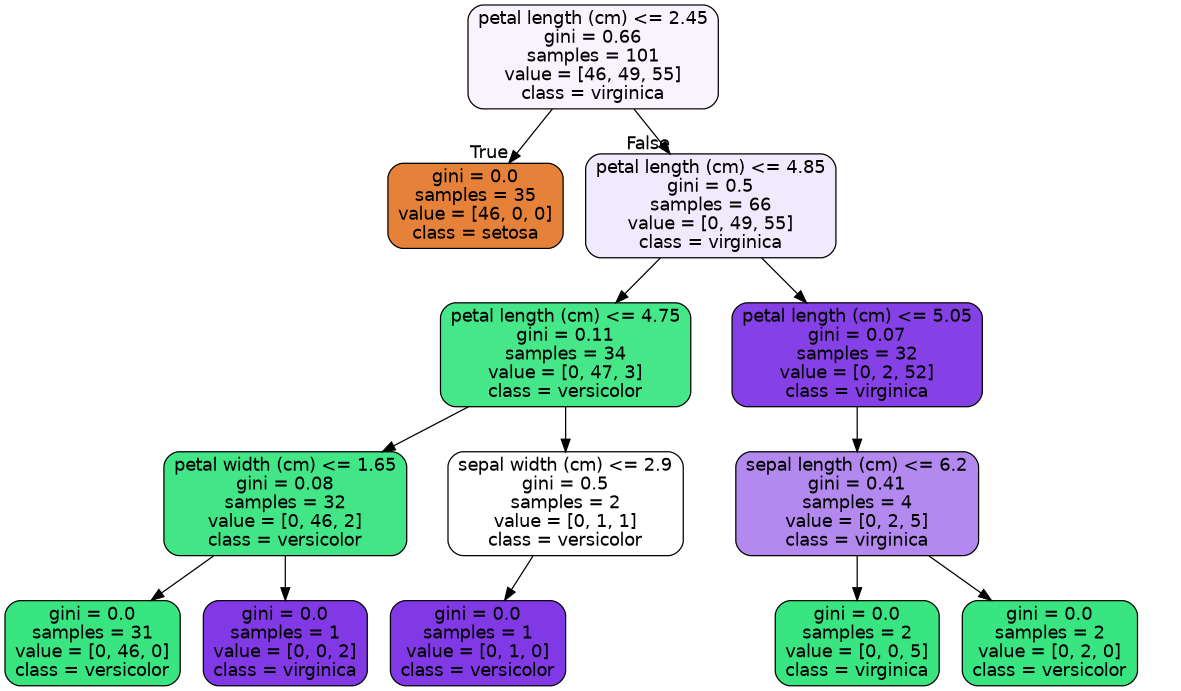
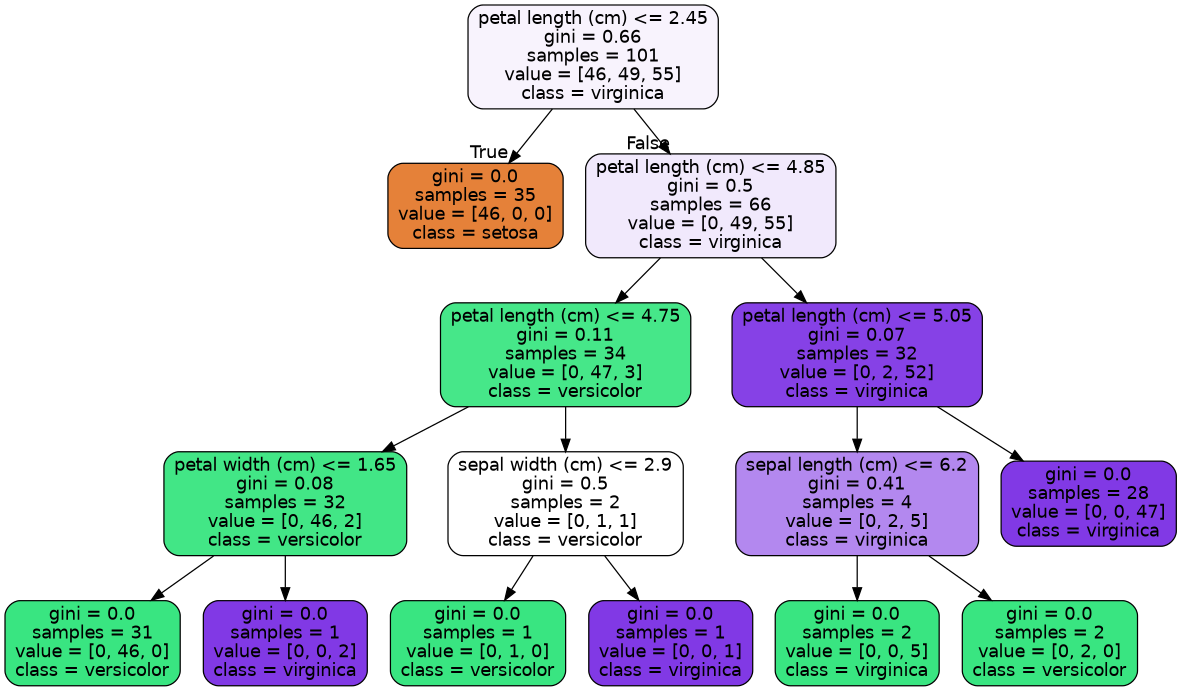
node "gini = 0.0 samples = 28 value = [0, 0, 47] class = virginica": added
node "gini = 0.0 samples = 1 value = [0, 1, 0] class = versicolor": fillcolor #8139e5 -> #39e581
node "gini = 0.0 samples = 1 value = [0, 0, 1] class = virginica": added
